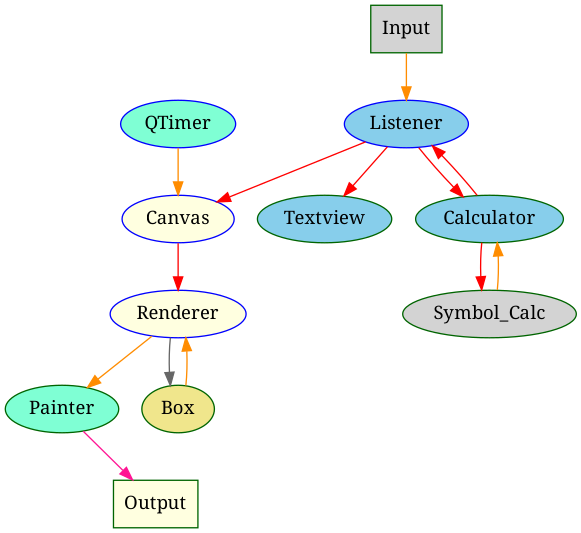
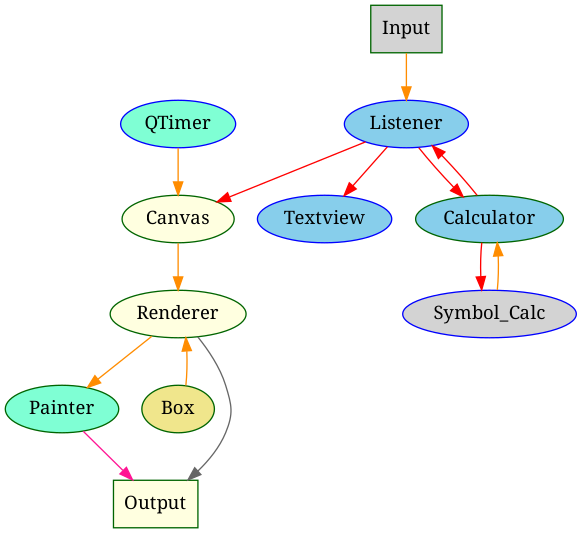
node "Canvas": color blue -> darkgreen
node "Textview": color darkgreen -> blue
edge "Canvas" -> "Renderer": color red -> darkorange
node "Renderer": color blue -> darkgreen
node "Symbol_Calc": color darkgreen -> blue
edge "Renderer" -> "Box": now "Renderer" -> "Output"
